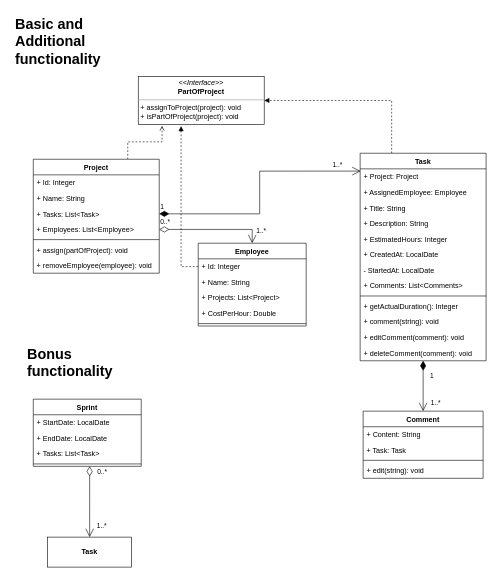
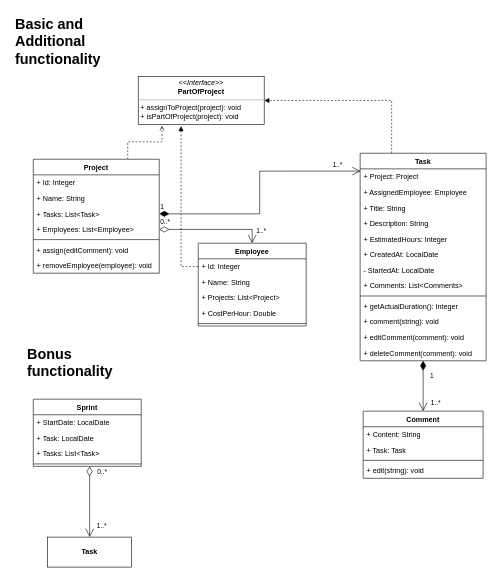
node "+ assign(partOfProject): void": label "+ assign(partOfProject): void" -> "+ assign(editComment): void"
node "+ EndDate: LocalDate": label "+ EndDate: LocalDate" -> "+ Task: LocalDate"
